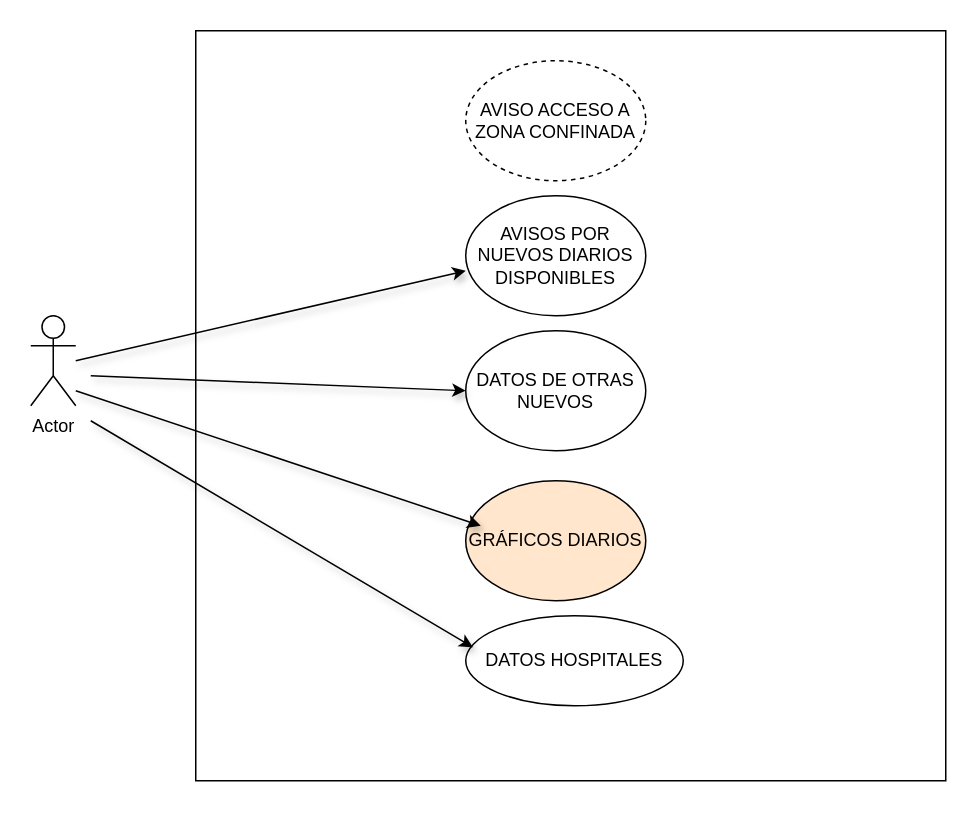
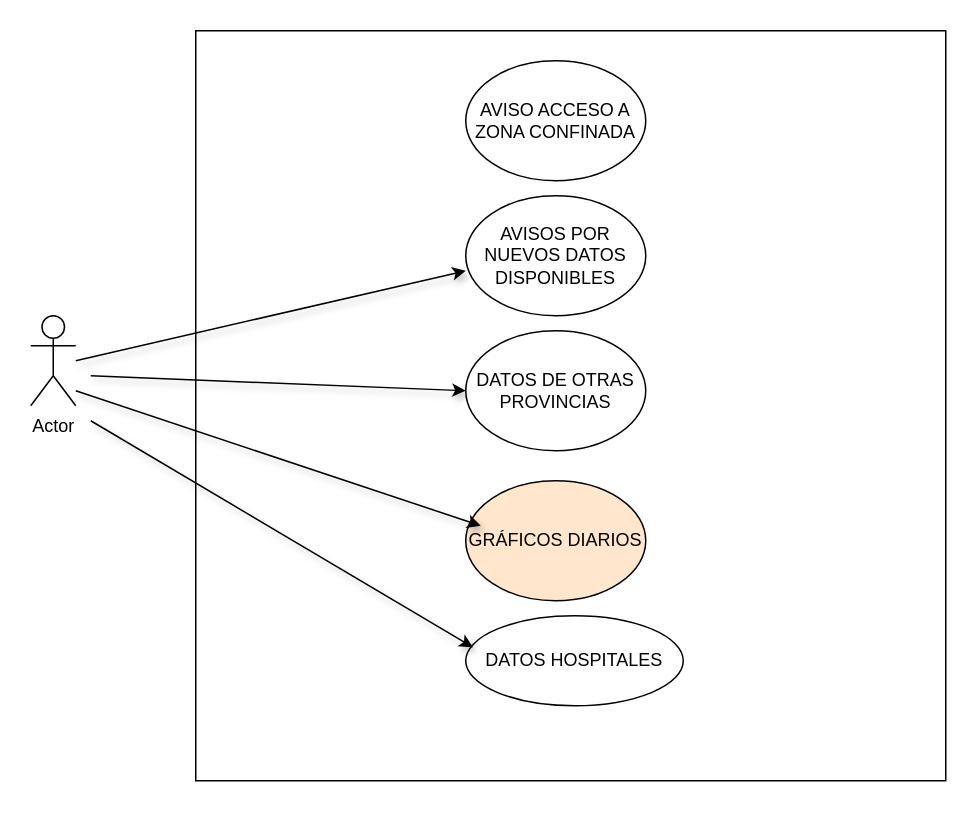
node "AVISO ACCESO A ZONA CONFINADA": style dashed -> solid
node "AVISOS POR NUEVOS DIARIOS DISPONIBLES": label "AVISOS POR NUEVOS DIARIOS DISPONIBLES" -> "AVISOS POR NUEVOS DATOS DISPONIBLES"
node "DATOS DE OTRAS NUEVOS": label "DATOS DE OTRAS NUEVOS" -> "DATOS DE OTRAS PROVINCIAS"
